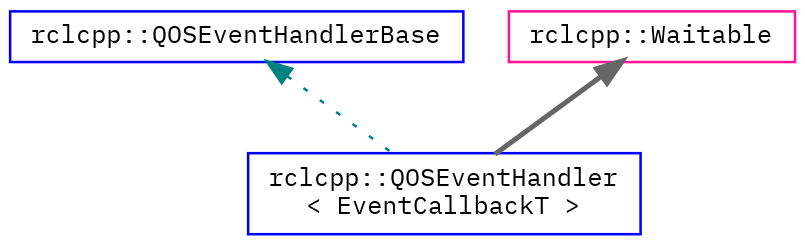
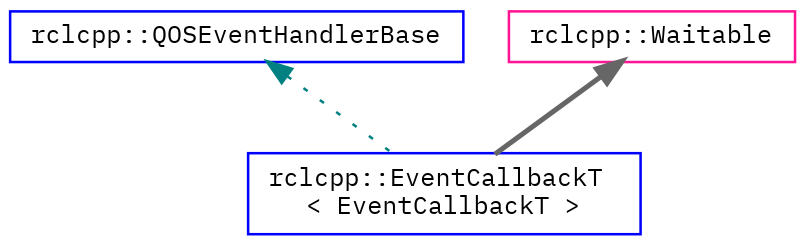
node "rclcpp::QOSEventHandler < EventCallbackT >": label "rclcpp::QOSEventHandler < EventCallbackT >" -> "rclcpp::EventCallbackT < EventCallbackT >"
